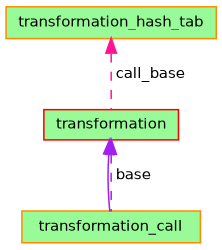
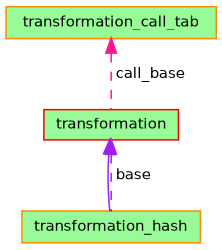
node "transformation_hash_tab": label "transformation_hash_tab" -> "transformation_call_tab"
node "transformation_call": label "transformation_call" -> "transformation_hash"
